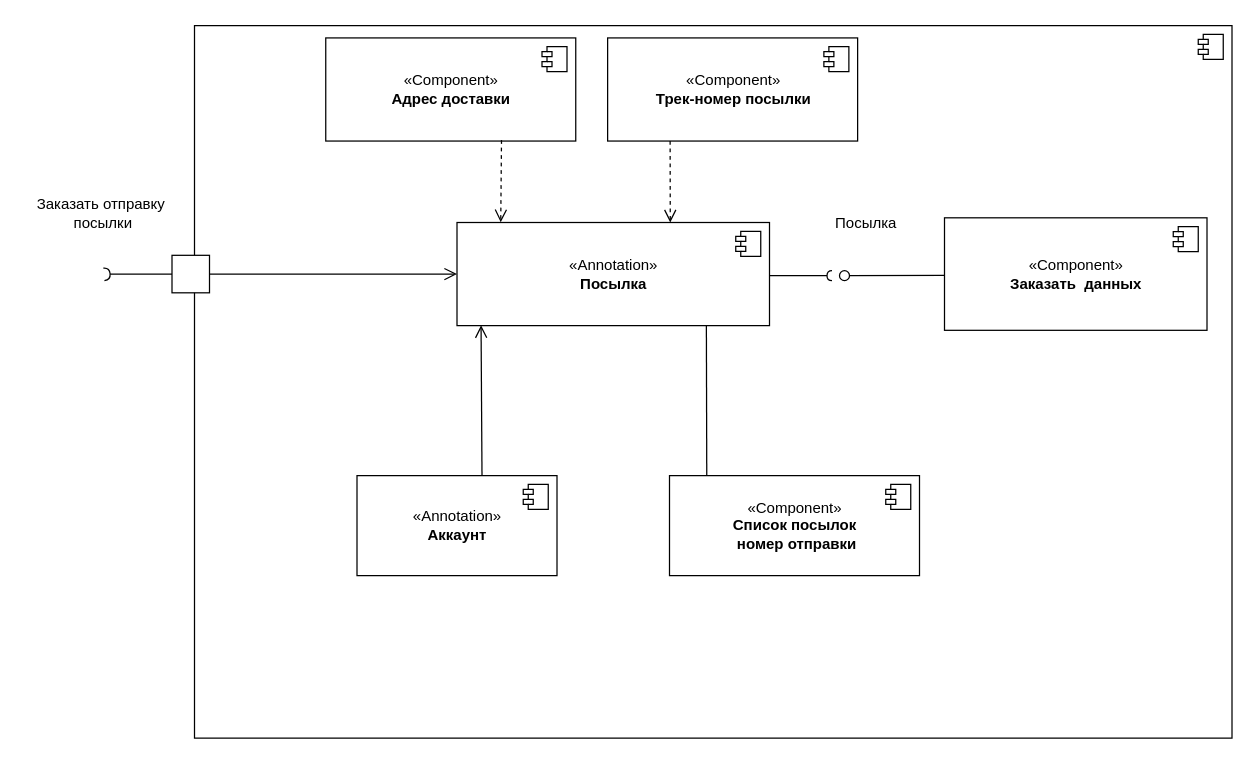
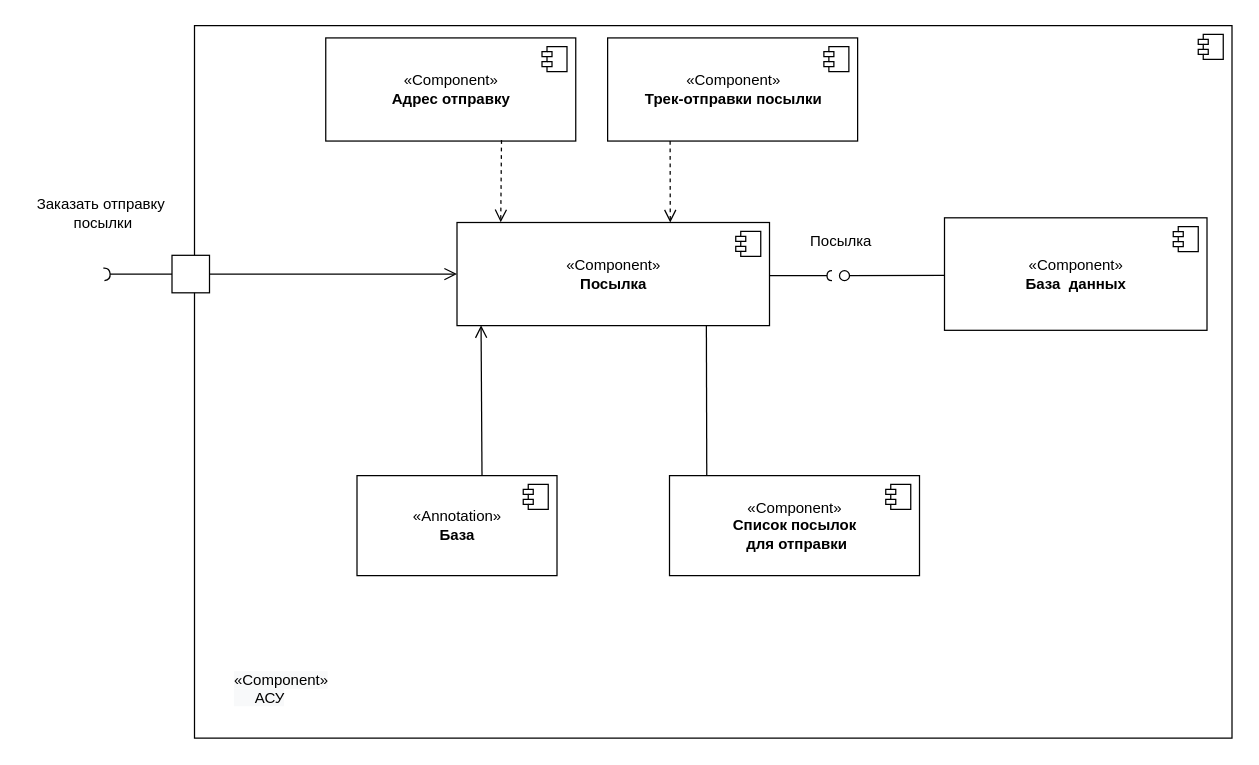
node "«Component» Адрес доставки": label "«Component» Адрес доставки" -> "«Component» Адрес отправку"
node "«Component» Трек-номер посылки": label "«Component» Трек-номер посылки" -> "«Component» Трек-отправки посылки"
node "Посылка": moved (866, 223) -> (841, 241)
node "«Annotation» Посылка": label "«Annotation» Посылка" -> "«Component» Посылка"
node "«Component» Заказать данных": label "«Component» Заказать данных" -> "«Component» База данных"
node "«Annotation» Аккаунт": label "«Annotation» Аккаунт" -> "«Annotation» База"
node "«Component» Список посылок номер отправки": label "«Component» Список посылок номер отправки" -> "«Component» Список посылок для отправки"
node "«Component» АСУ": added
